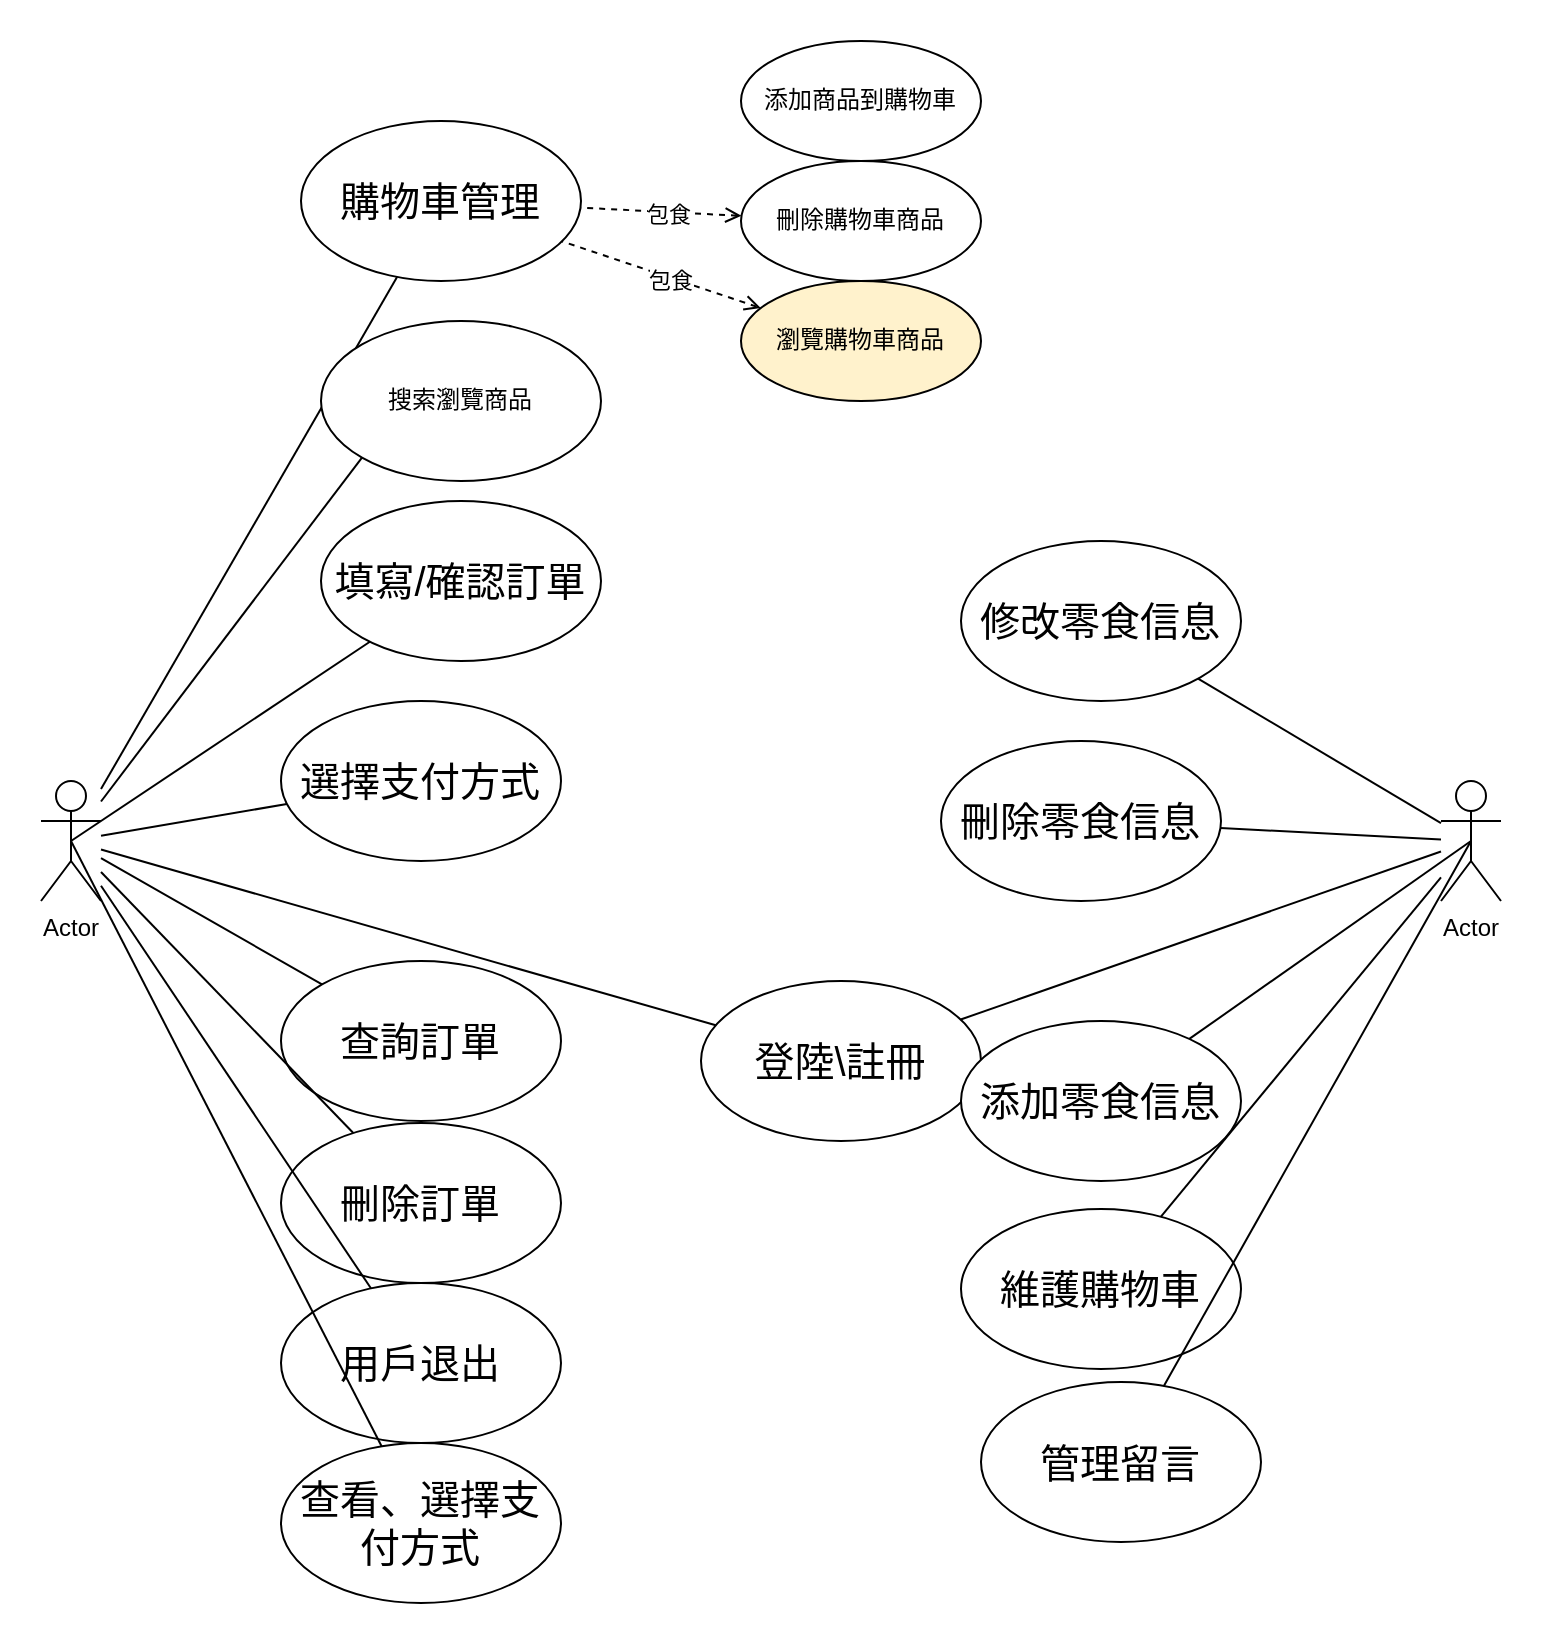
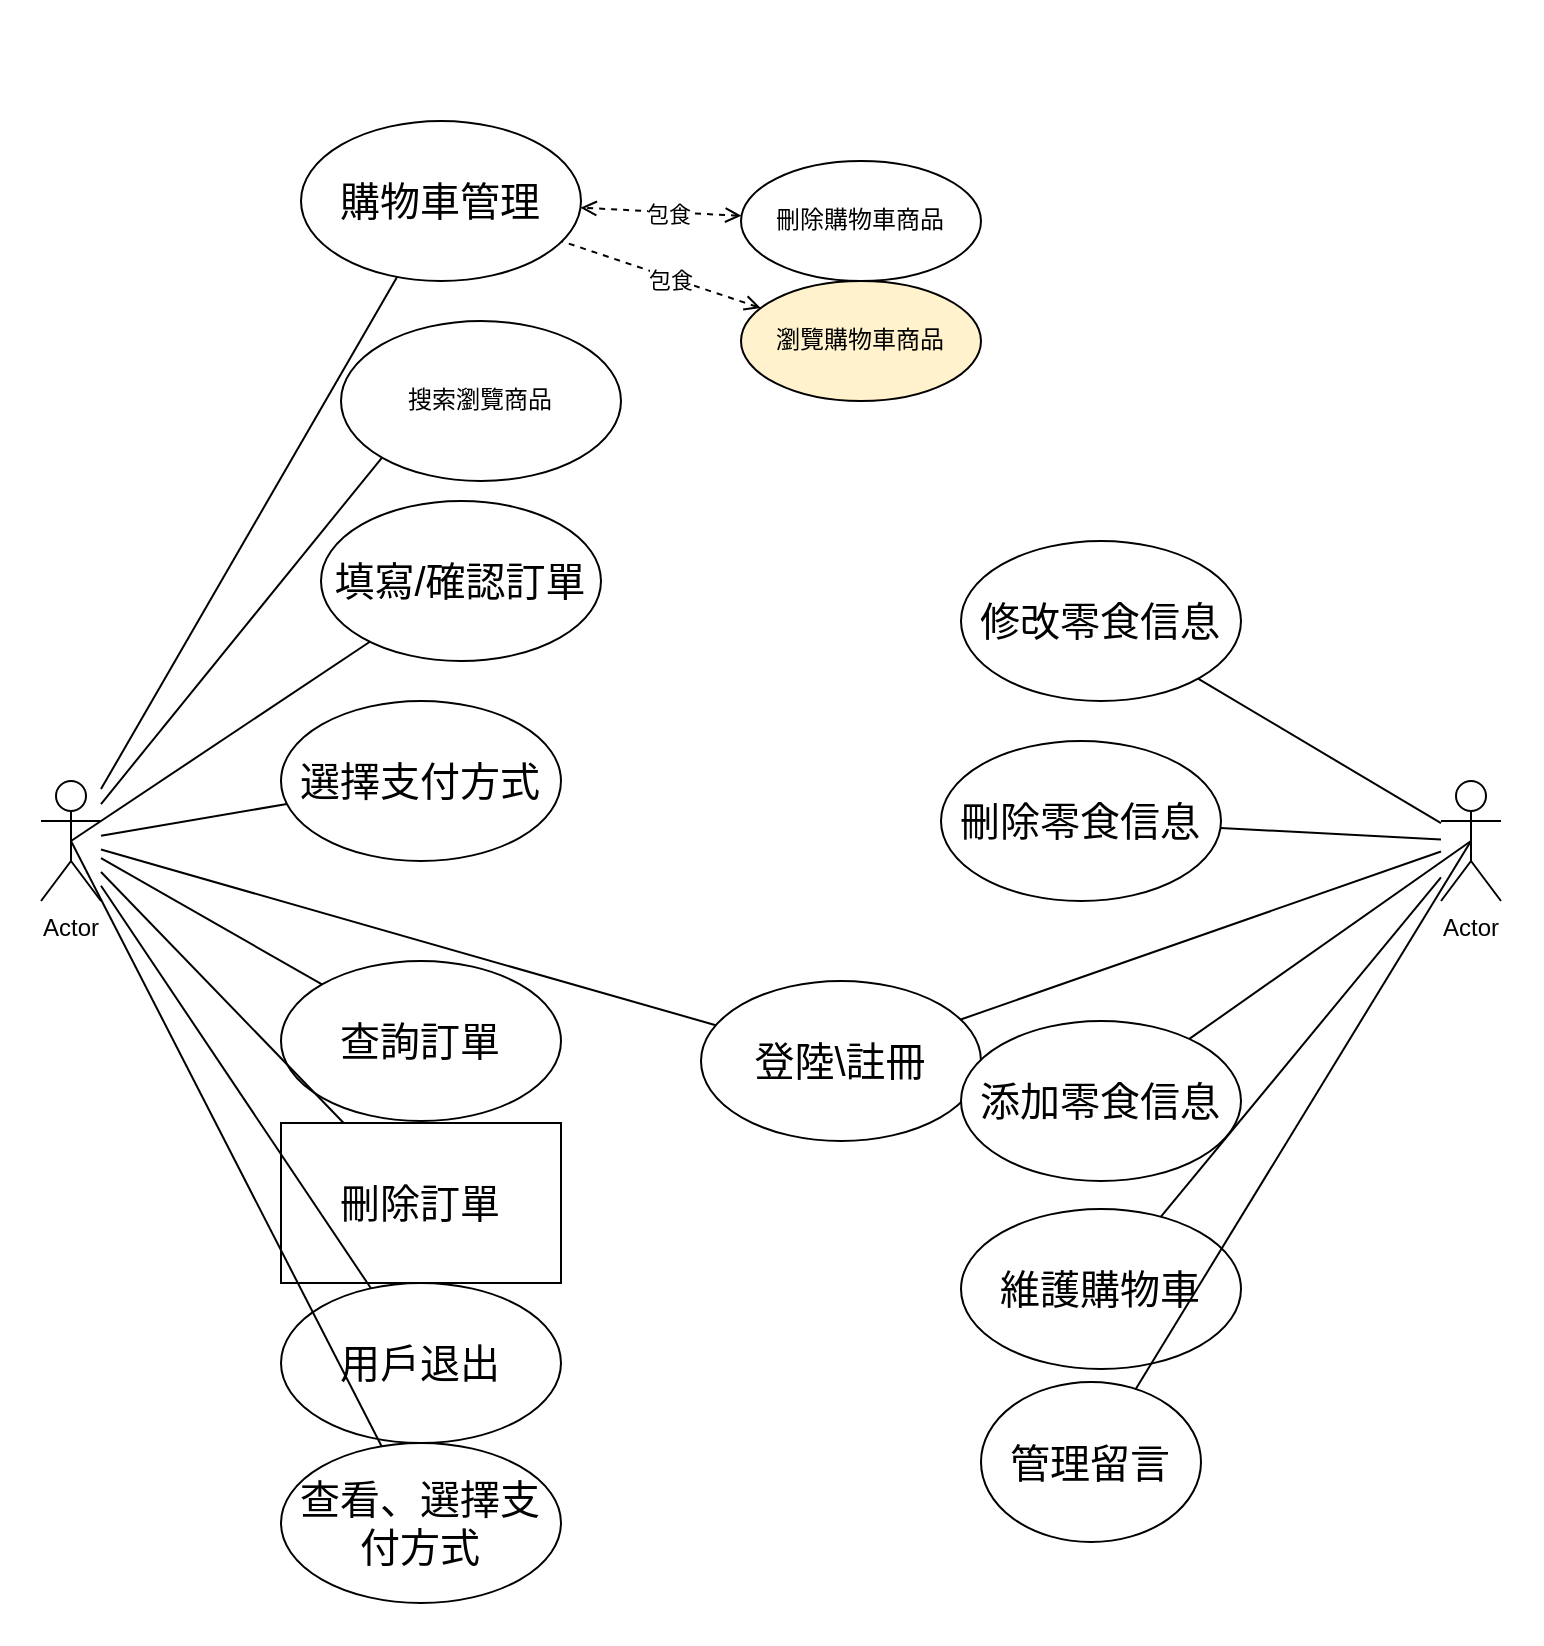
node "添加商品到購物車": removed
edge "購物車管理" -> "刪除購物車商品": arrowhead none -> open
node "搜索瀏覽商品": moved (461, 401) -> (481, 401)
node "刪除訂單": shape ellipse -> rectangle
node "管理留言": size 280x160 -> 220x160
